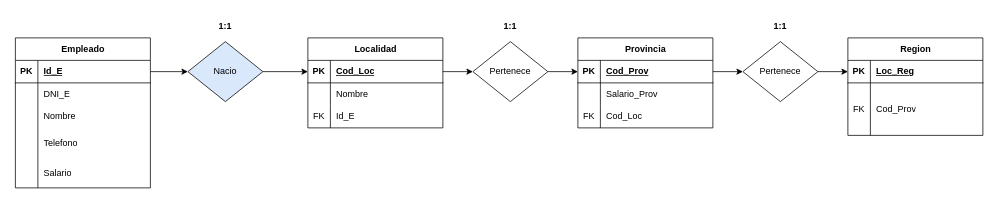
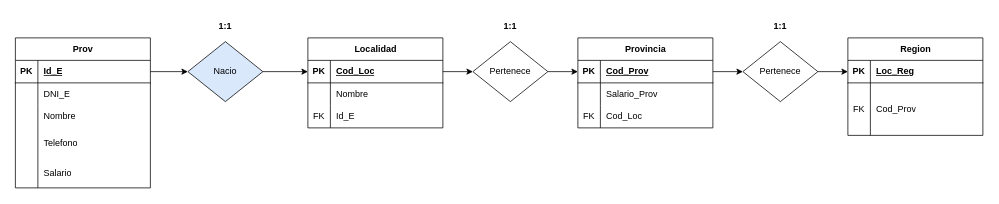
node "Empleado": label "Empleado" -> "Prov"
